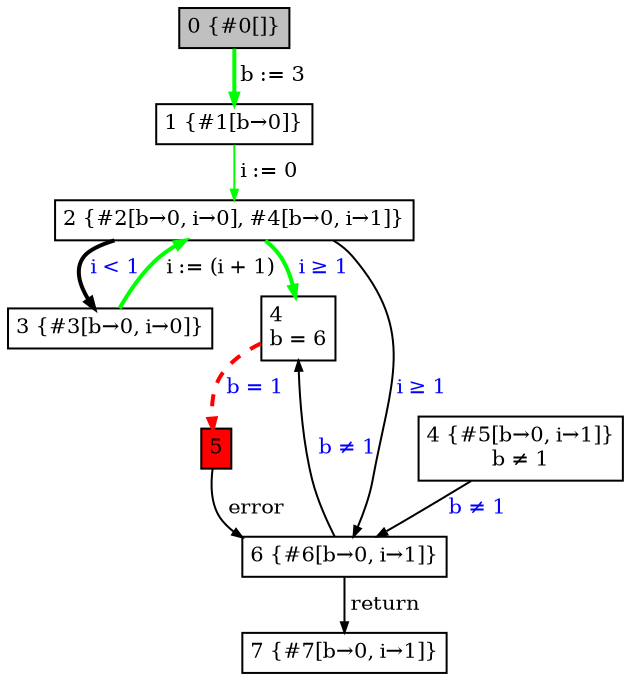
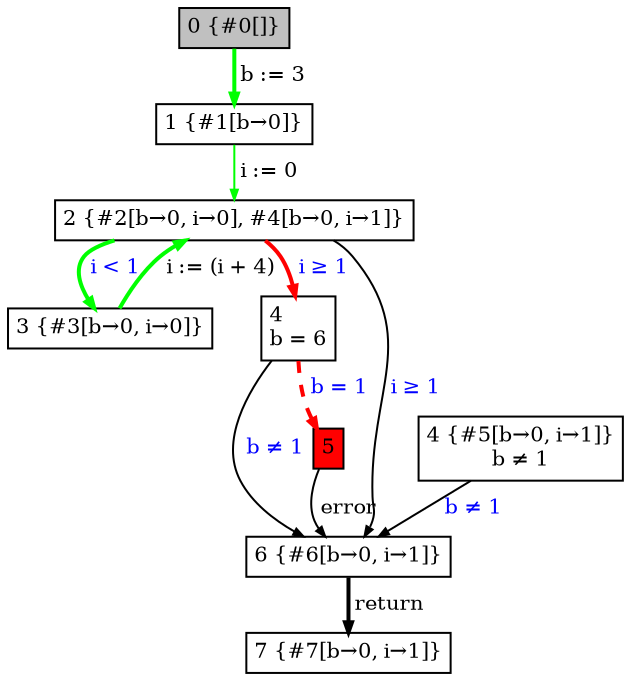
edge "2 {#2[b→0, i→0], #4[b→0, i→1]}" -> "3 {#3[b→0, i→0]}": color black -> #00ff00
edge "2 {#2[b→0, i→0], #4[b→0, i→1]}" -> "4 b = 6": color #00ff00 -> #ff0000
edge "3 {#3[b→0, i→0]}" -> "2 {#2[b→0, i→0], #4[b→0, i→1]}": label " i := (i + 1)" -> " i := (i + 4)"
edge "6 {#6[b→0, i→1]}" -> "4 b = 6": reversed
edge "6 {#6[b→0, i→1]}" -> "7 {#7[b→0, i→1]}": style solid -> bold
